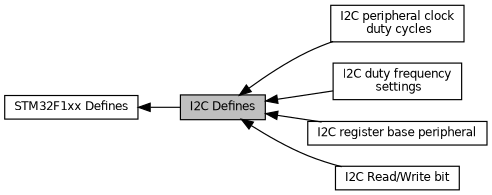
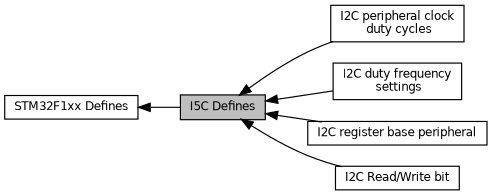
node "I2C Defines": label "I2C Defines" -> "I5C Defines"
